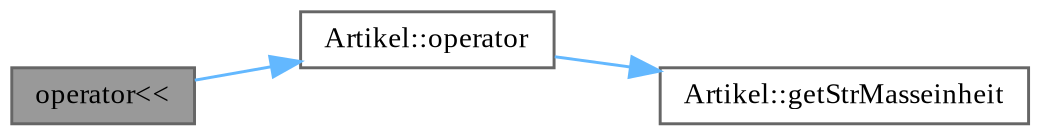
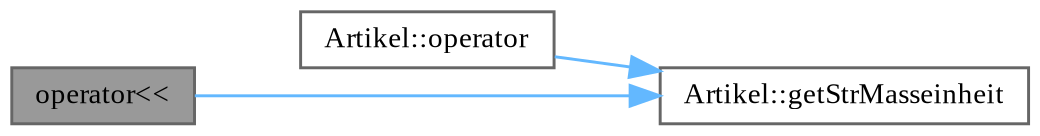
edge "operator<<" -> "Artikel::operator": now "operator<<" -> "Artikel::getStrMasseinheit"
